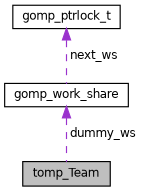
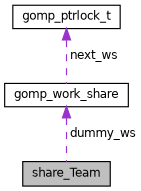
node "tomp_Team": label "tomp_Team" -> "share_Team"
